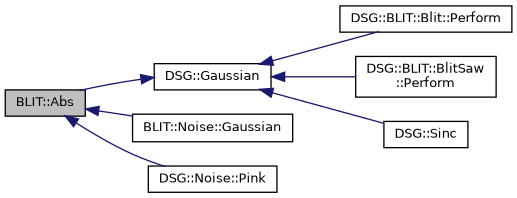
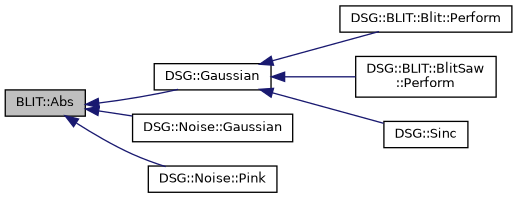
edge "BLIT::Abs" -> "DSG::Gaussian": reversed
node "BLIT::Noise::Gaussian": label "BLIT::Noise::Gaussian" -> "DSG::Noise::Gaussian"
